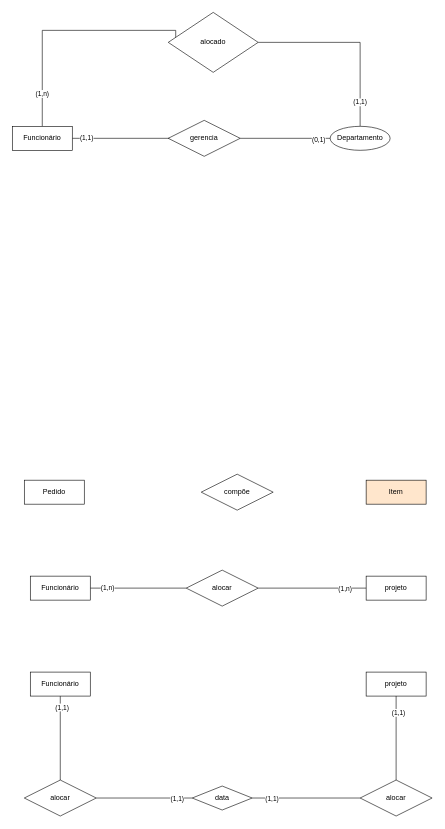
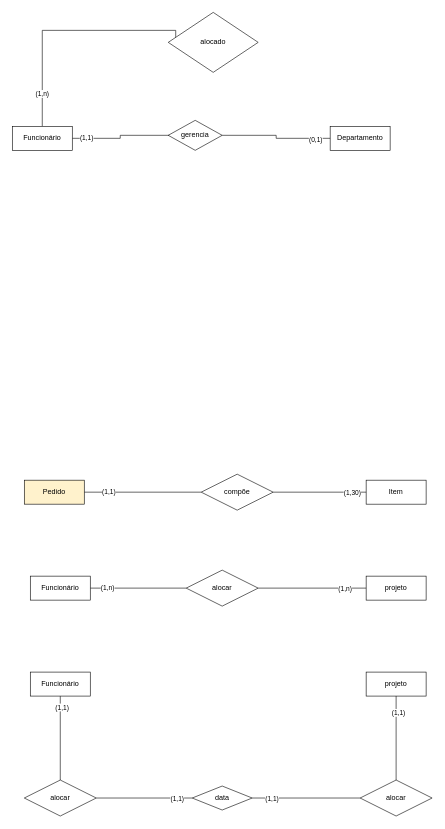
edge "alocado" -- "Departamento": removed, label "(1,1)"
node "gerencia": size 72x36 -> 54x30
node "Departamento": shape ellipse -> rectangle
node "Pedido": fillcolor #ffffff -> #fff2cc
edge "Pedido" -- "compõe": added, label "(1,1)"
edge "compõe" -- "Item": added, label "(1,30)"
node "Item": fillcolor #ffe6cc -> #ffffff
